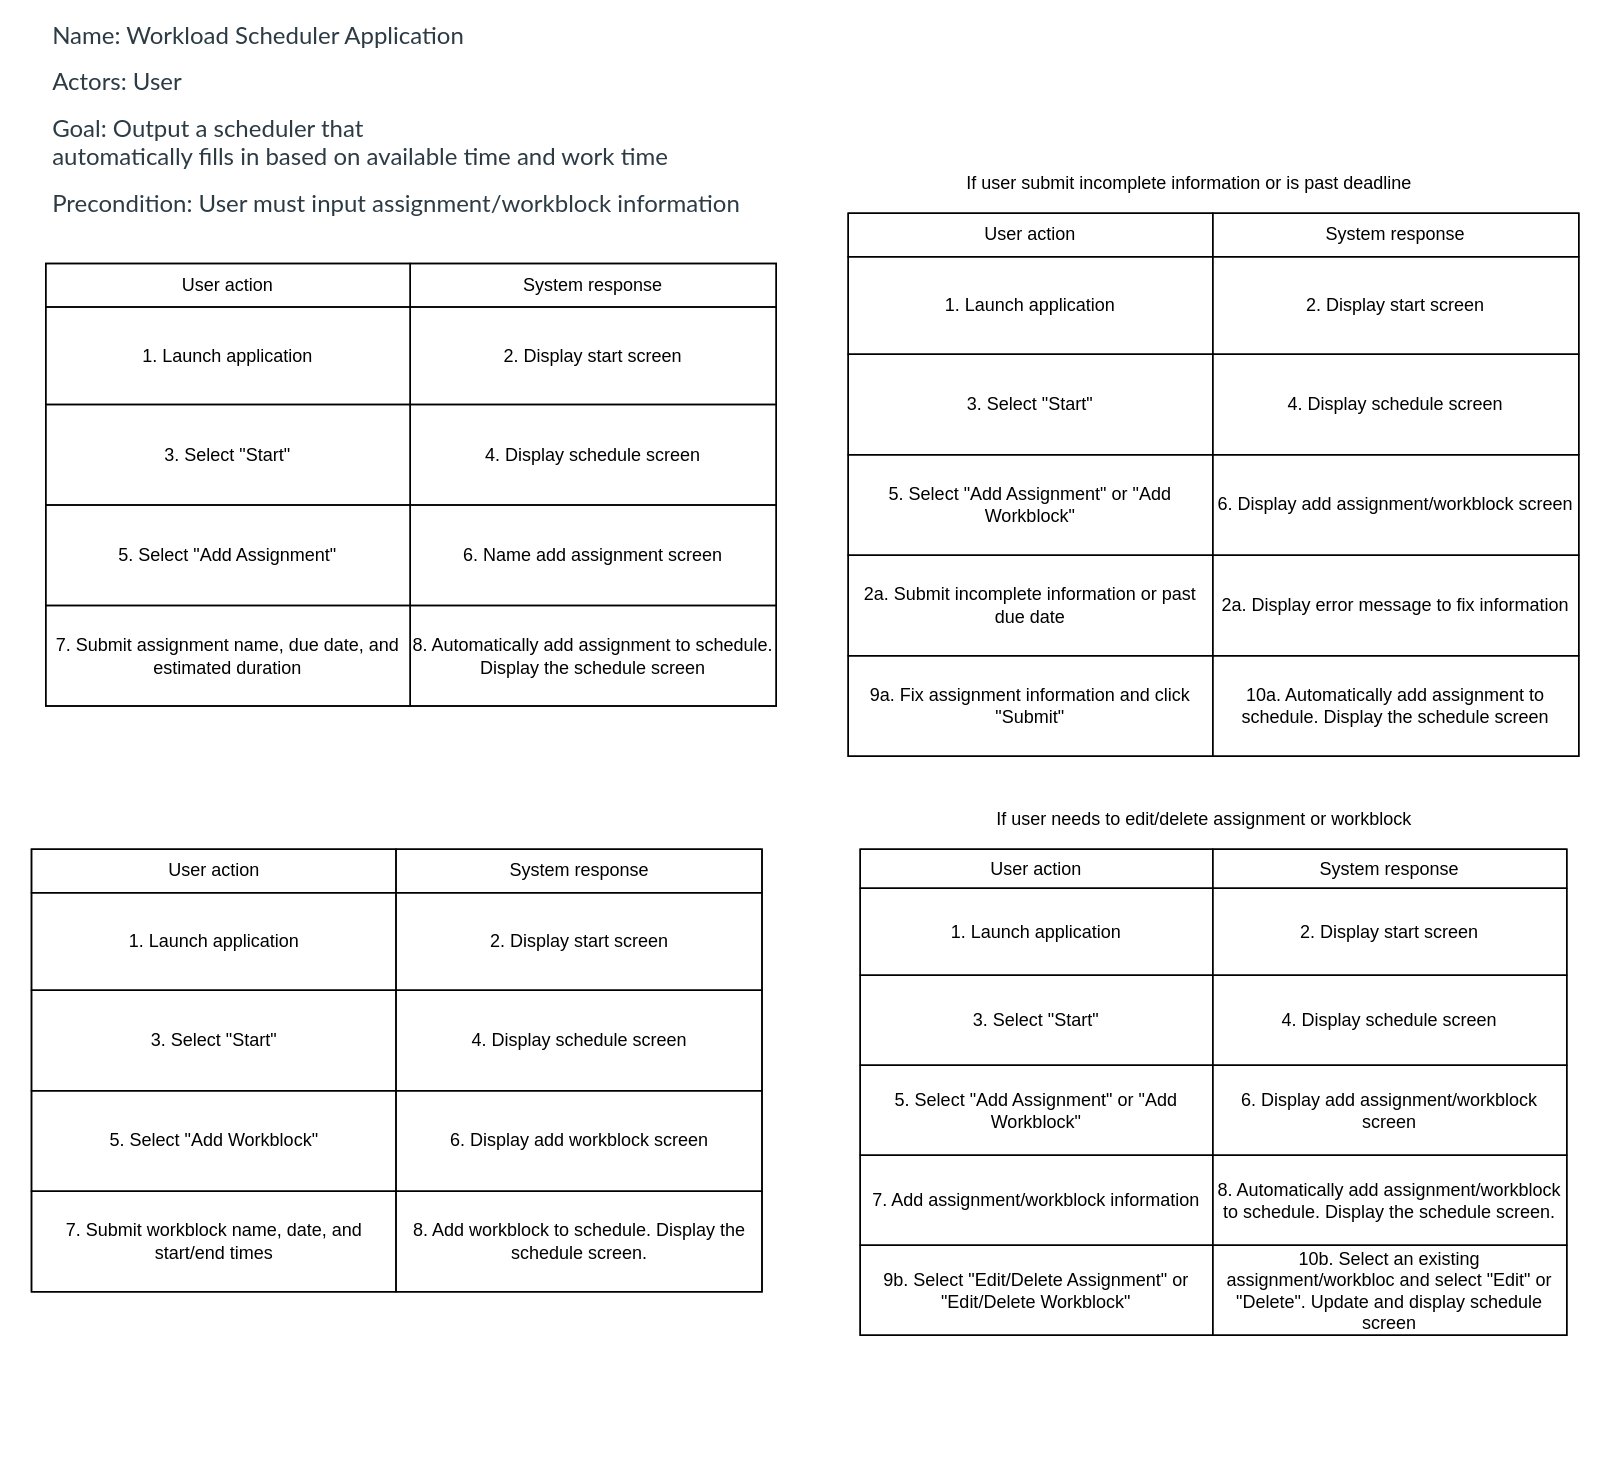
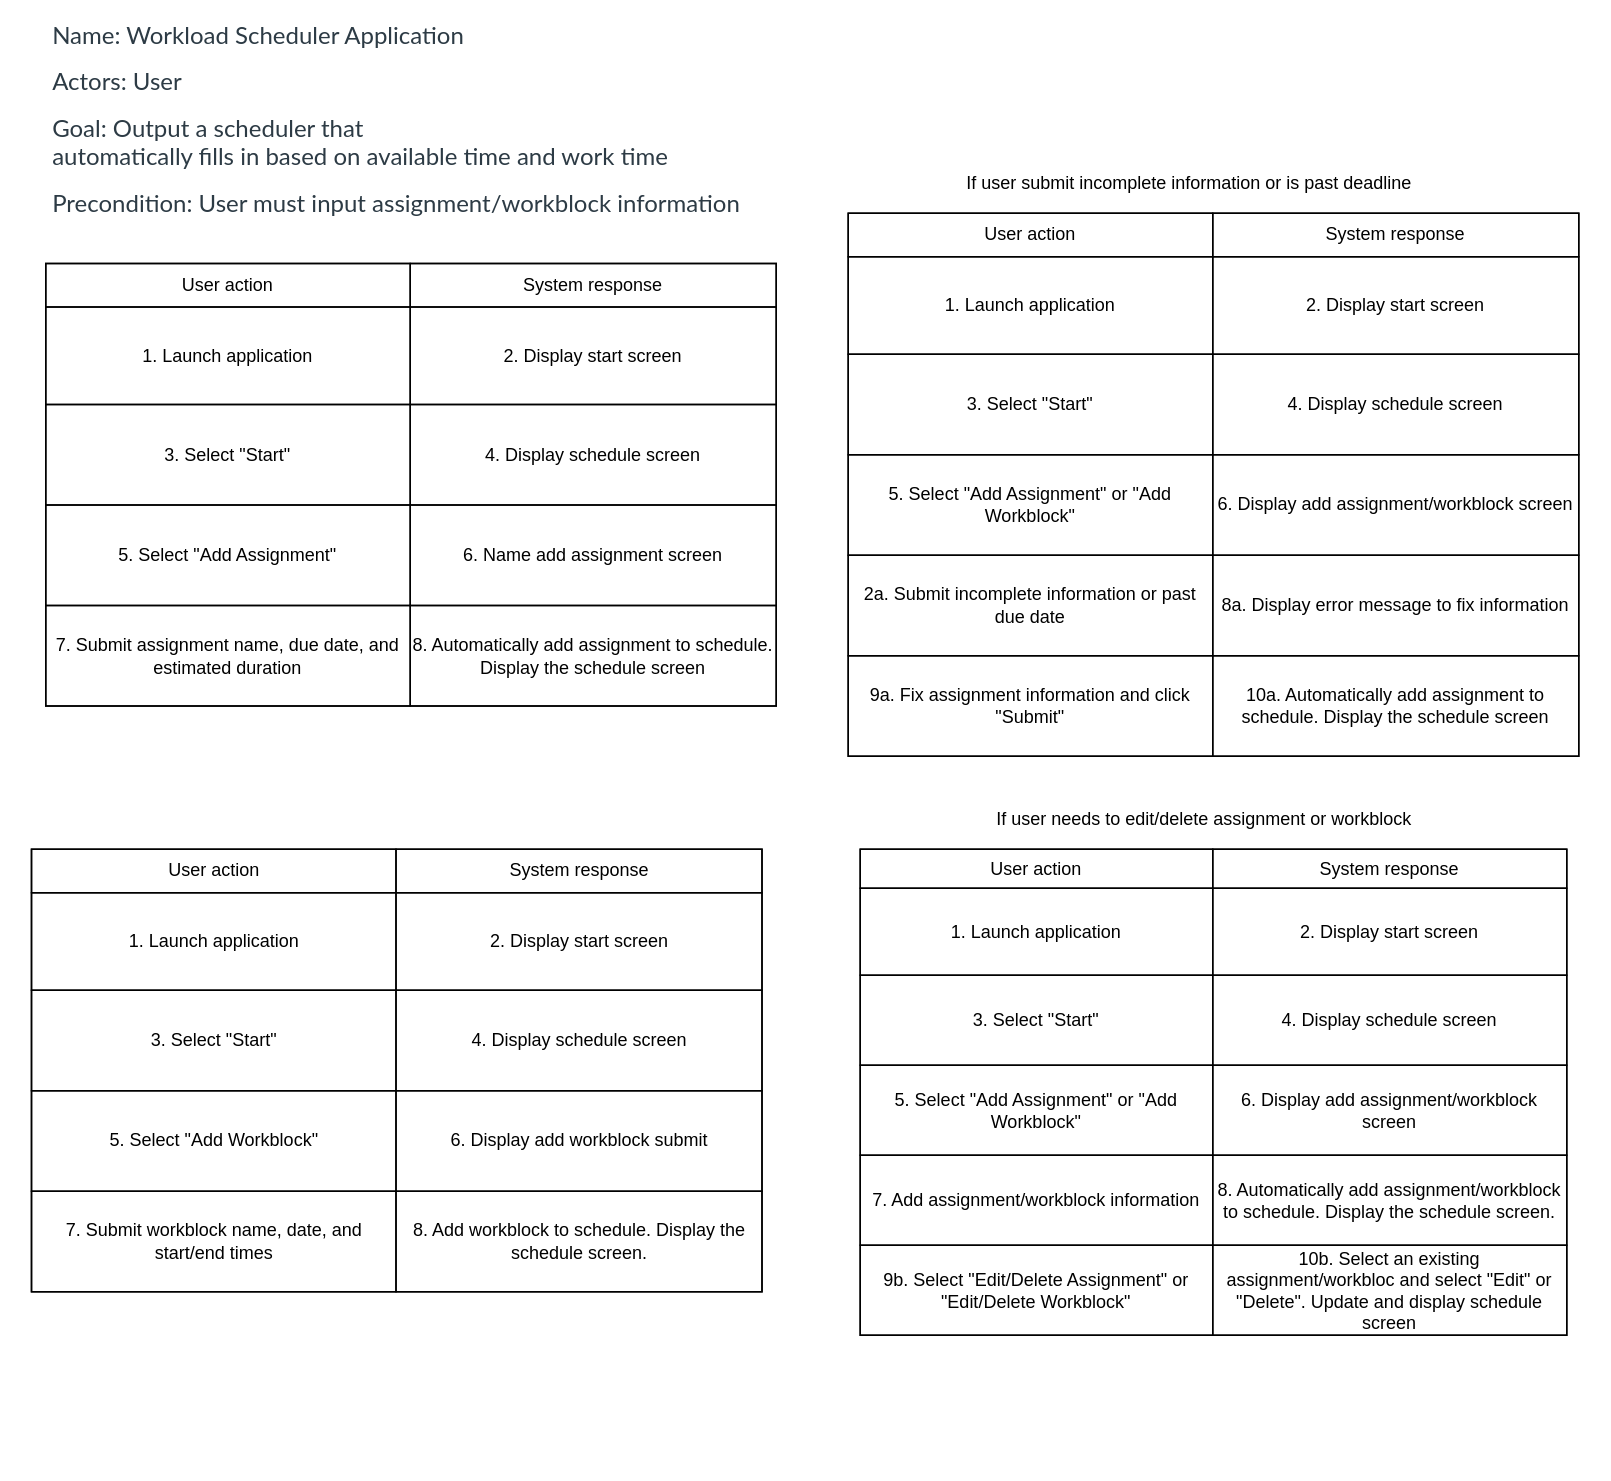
node "2a. Display error message to fix information": label "2a. Display error message to fix information" -> "8a. Display error message to fix information"
node "6. Display add workblock screen": label "6. Display add workblock screen" -> "6. Display add workblock submit"
